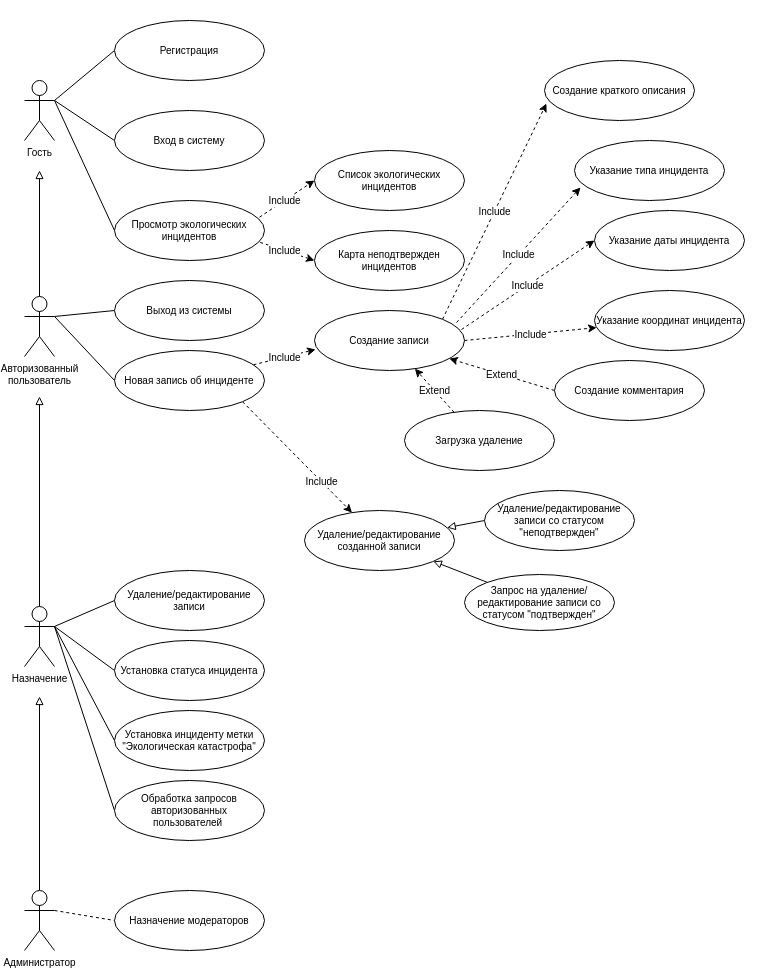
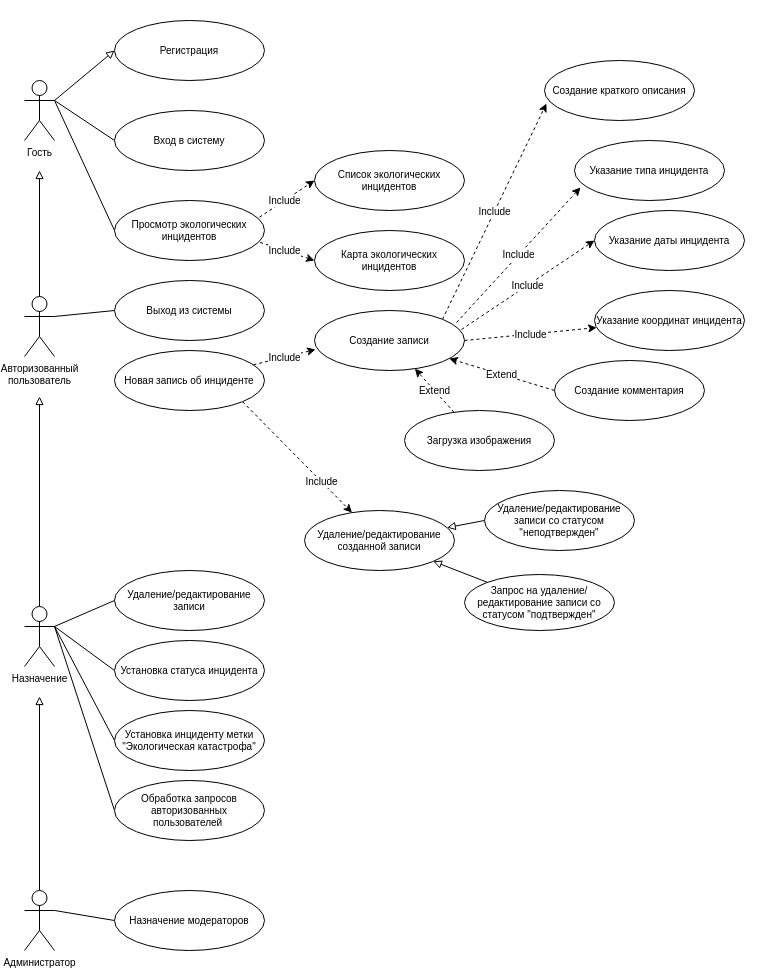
edge "Регистрация" -- "Гость": arrowhead none -> block
node "Карта неподтвержден инцидентов": label "Карта неподтвержден инцидентов" -> "Карта экологических инцидентов"
edge "Авторизованный пользователь" -- "Новая запись об инциденте": removed
node "Загрузка удаление": label "Загрузка удаление" -> "Загрузка изображения"
edge "Администратор" -- "Назначение модераторов": style dashed -> solid
